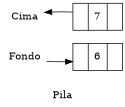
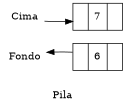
edge "7" -> "Cima": reversed
edge "Fondo" -> "6": reversed
